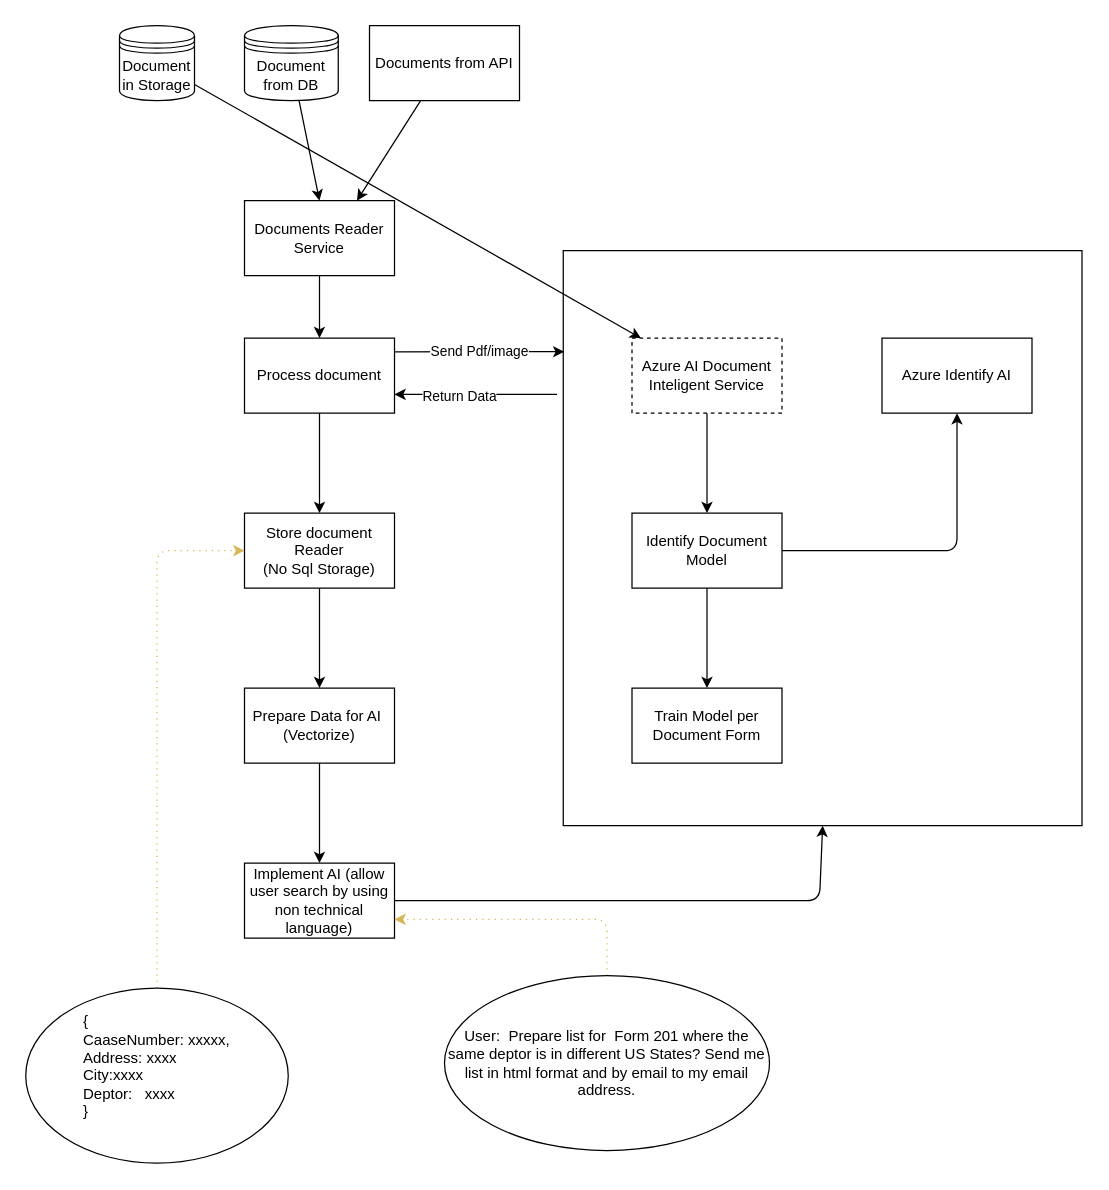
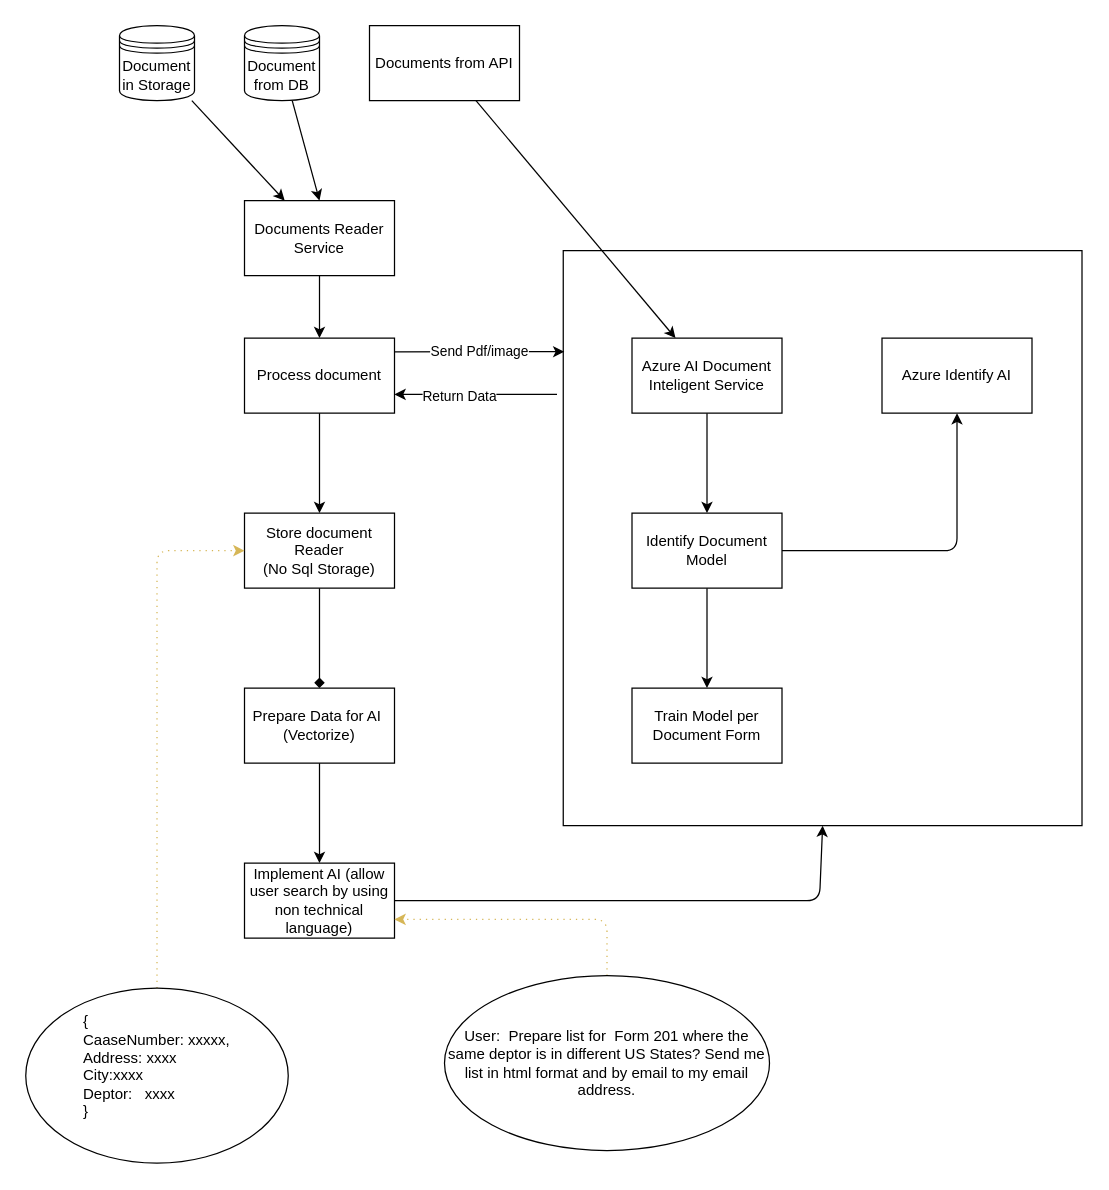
node "Document from DB": size 94x75 -> 75x75
edge "Documents from API" -> "Documents Reader Service": now "Documents from API" -> "Azure AI Document Inteligent Service"
edge "Document in Storage" -> "Azure AI Document Inteligent Service": now "Document in Storage" -> "Documents Reader Service"
node "Azure AI Document Inteligent Service": style dashed -> solid
edge "Store document Reader (No Sql Storage)" -> "Prepare Data for AI (Vectorize)": arrowhead classic -> diamond
